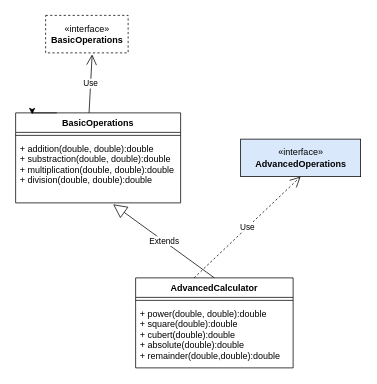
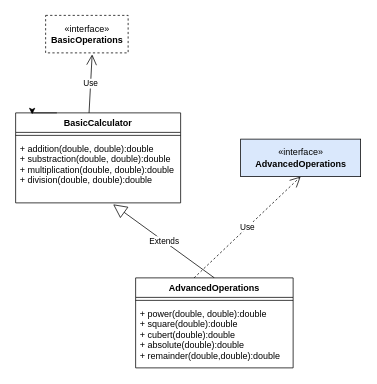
node "BasicOperations": label "BasicOperations" -> "BasicCalculator"
node "AdvancedCalculator": label "AdvancedCalculator" -> "AdvancedOperations"
